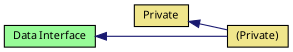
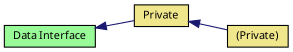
edge "(Private)" -> "Data Interface": now "Private" -> "Data Interface"
